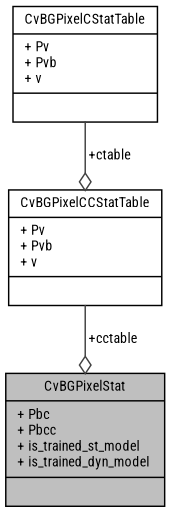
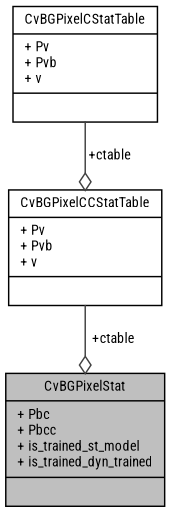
edge "CvBGPixelCCStatTable" -> "CvBGPixelStat": label " +cctable" -> " +ctable"
node "CvBGPixelStat": text "+ is_trained_dyn_model" -> "+ is_trained_dyn_trained"
